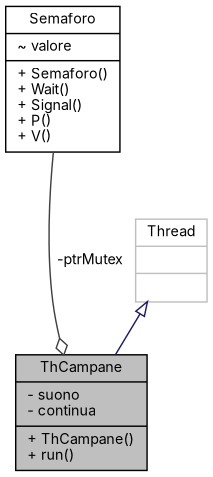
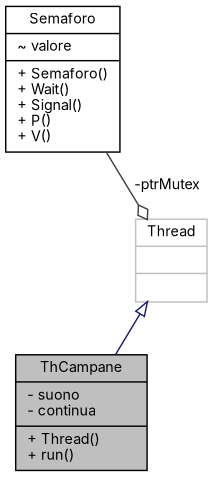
edge "Semaforo" -> "ThCampane": now "Semaforo" -> "Thread"
node "ThCampane": text "+ ThCampane()" -> "+ Thread()"
